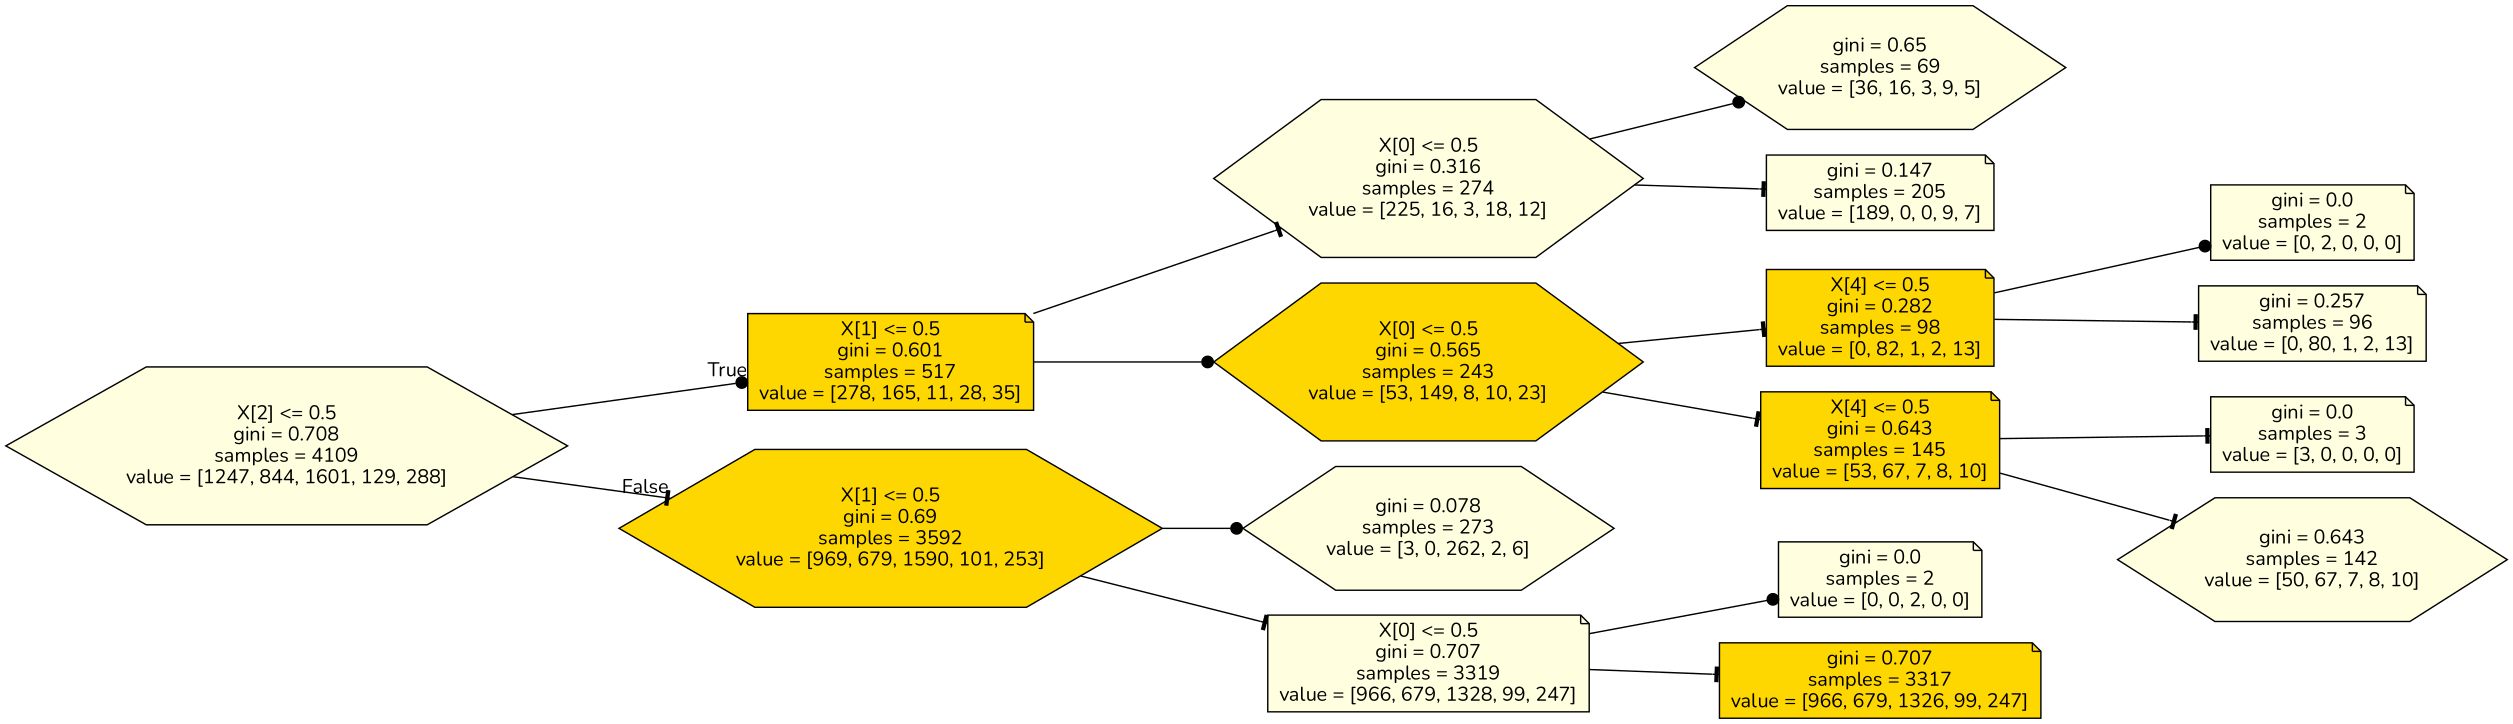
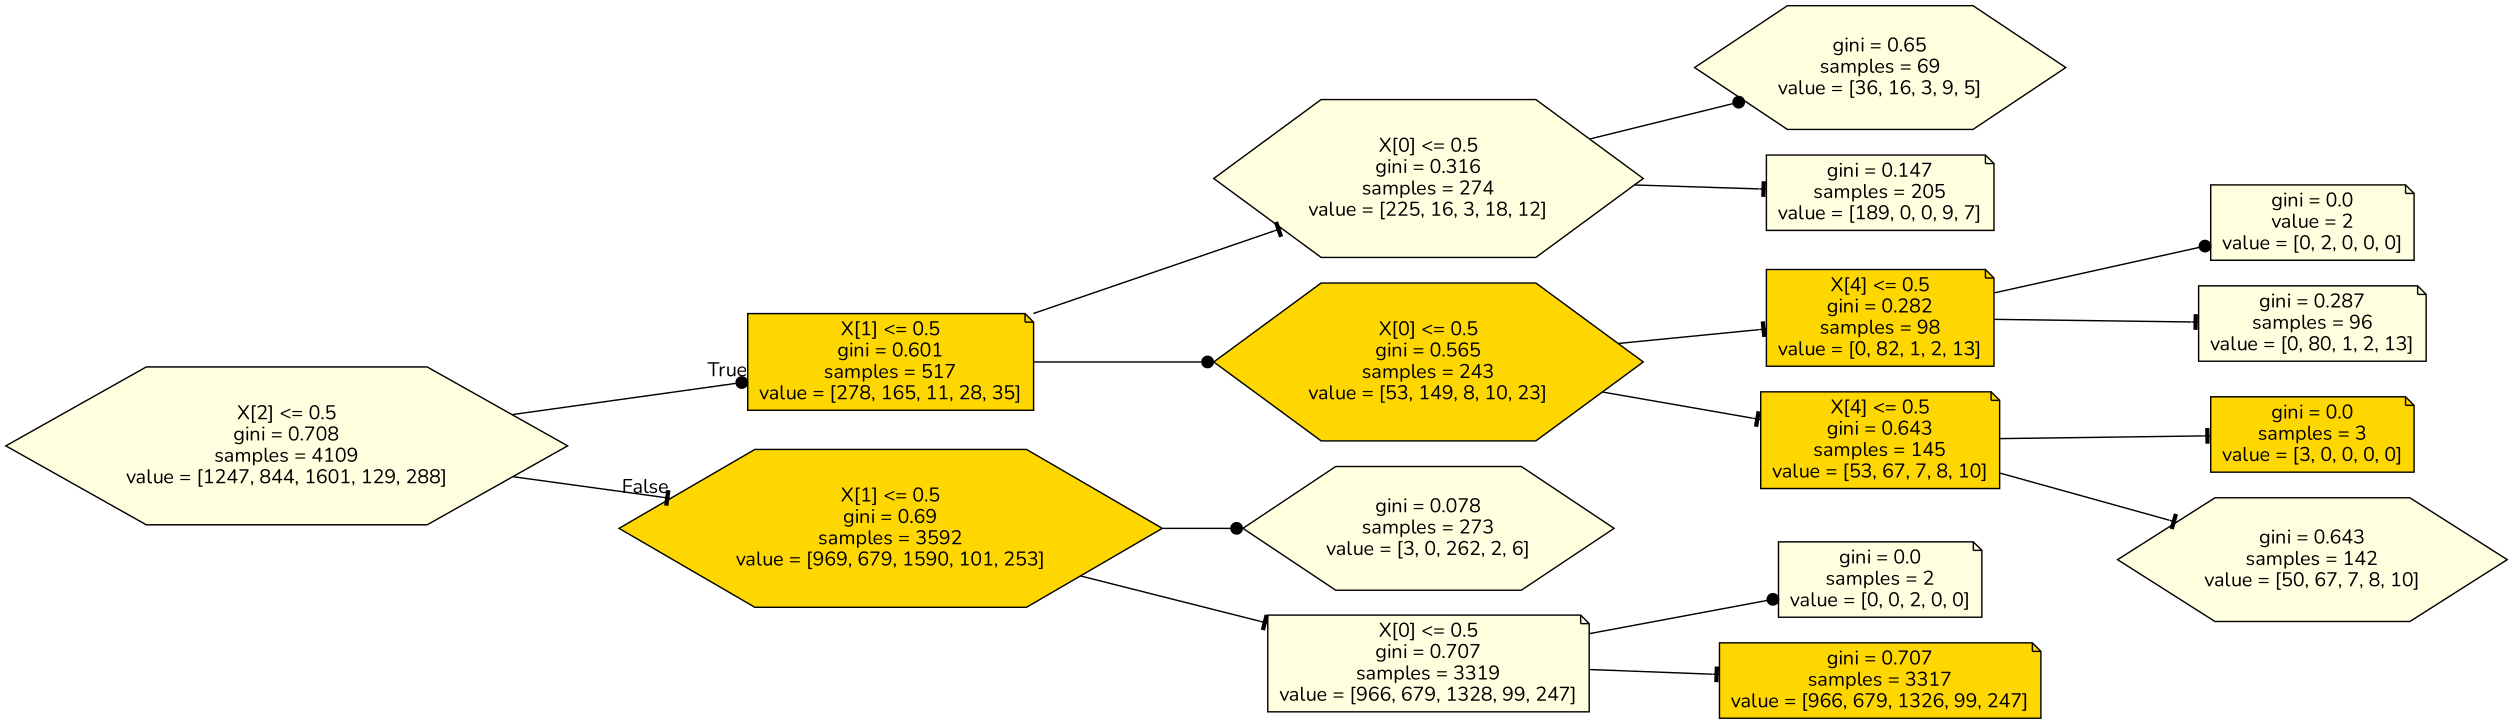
node "gini = 0.0 samples = 2 value = [0, 2, 0, 0, 0]": label "gini = 0.0 samples = 2 value = [0, 2, 0, 0, 0]" -> "gini = 0.0 value = 2 value = [0, 2, 0, 0, 0]"
node "gini = 0.257 samples = 96 value = [0, 80, 1, 2, 13]": label "gini = 0.257 samples = 96 value = [0, 80, 1, 2, 13]" -> "gini = 0.287 samples = 96 value = [0, 80, 1, 2, 13]"
node "gini = 0.0 samples = 3 value = [3, 0, 0, 0, 0]": fillcolor lightyellow -> gold
